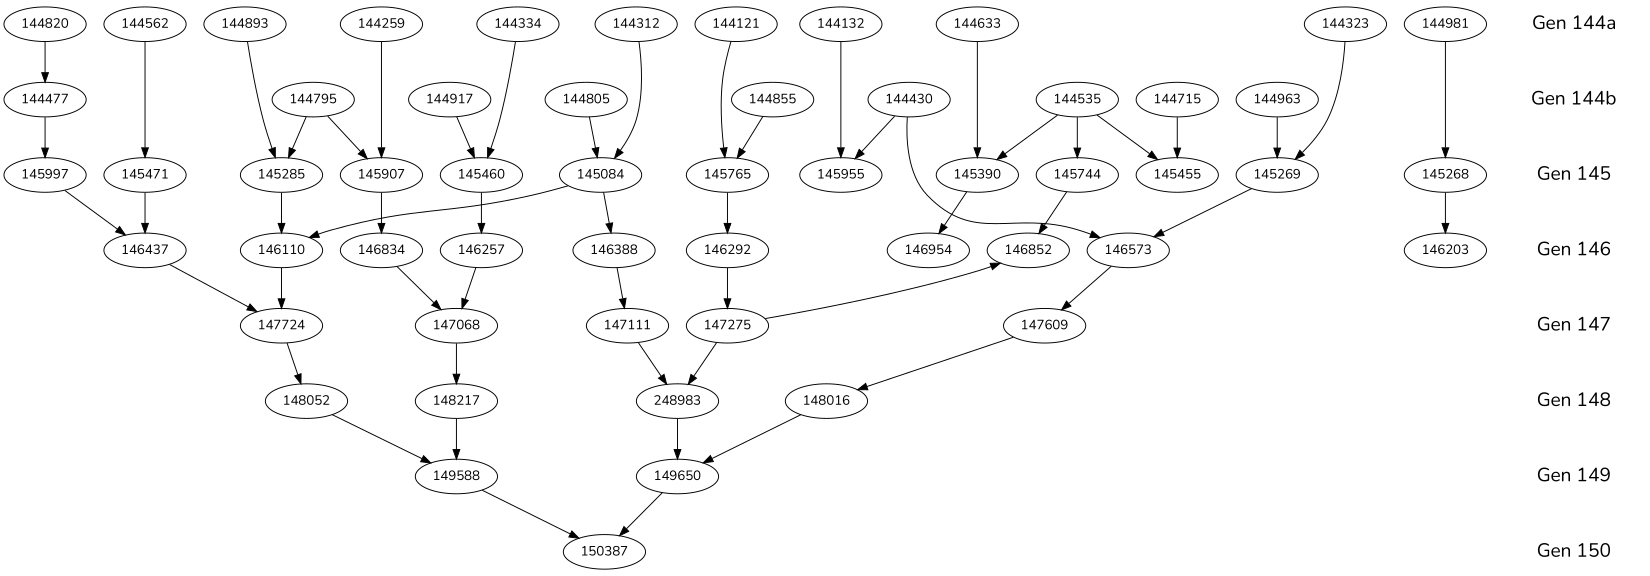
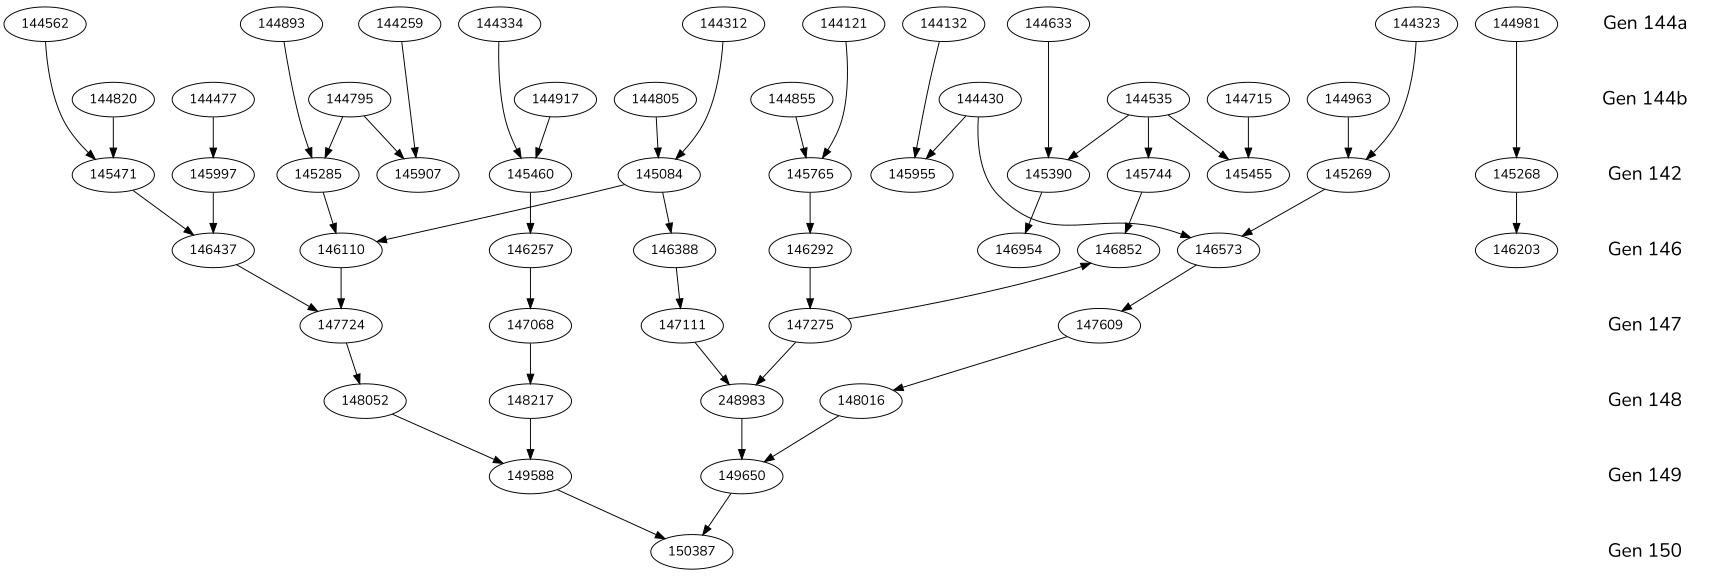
edge "144820" -> "144477": now "144820" -> "145471"
node "Gen 145": label "Gen 145" -> "Gen 142"
node "146834": removed
